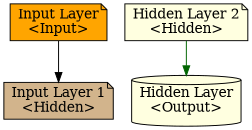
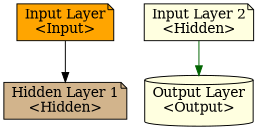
node "Hidden Layer 2 <Hidden>": label "Hidden Layer 2 <Hidden>" -> "Input Layer 2 <Hidden>"
node "Input Layer 1 <Hidden>": label "Input Layer 1 <Hidden>" -> "Hidden Layer 1 <Hidden>"
node "Hidden Layer <Output>": label "Hidden Layer <Output>" -> "Output Layer <Output>"
